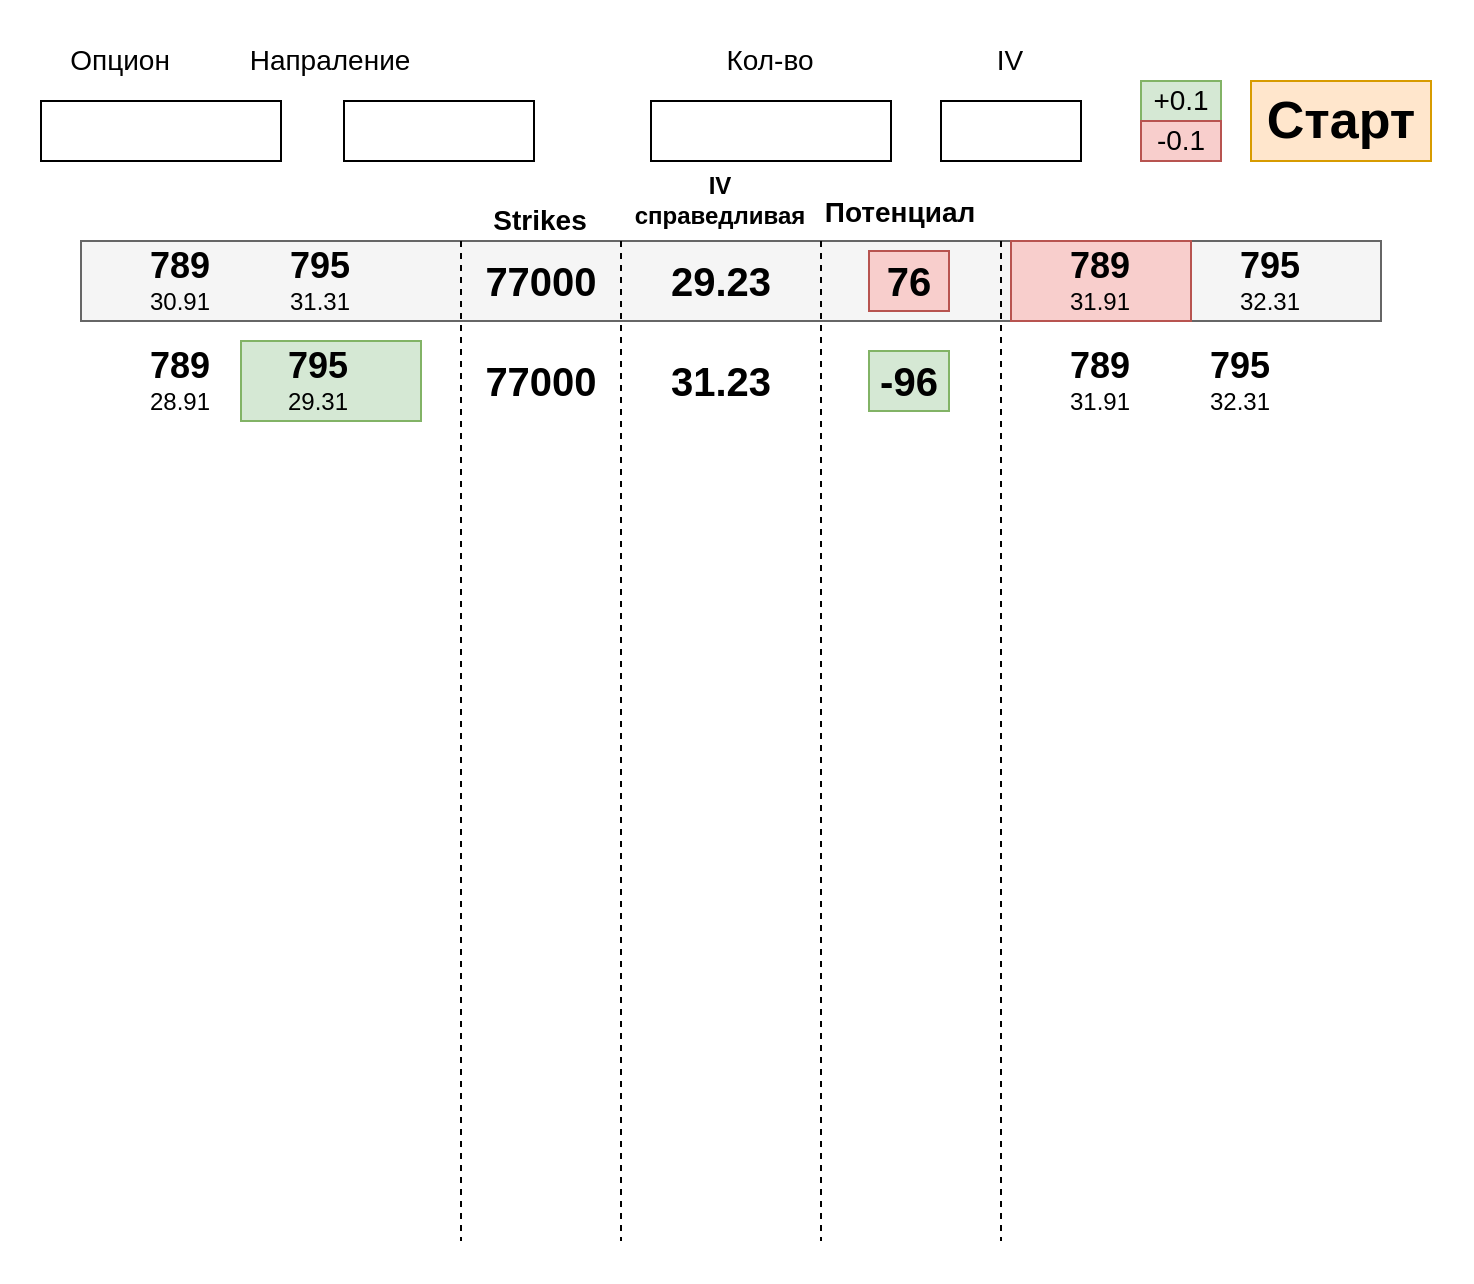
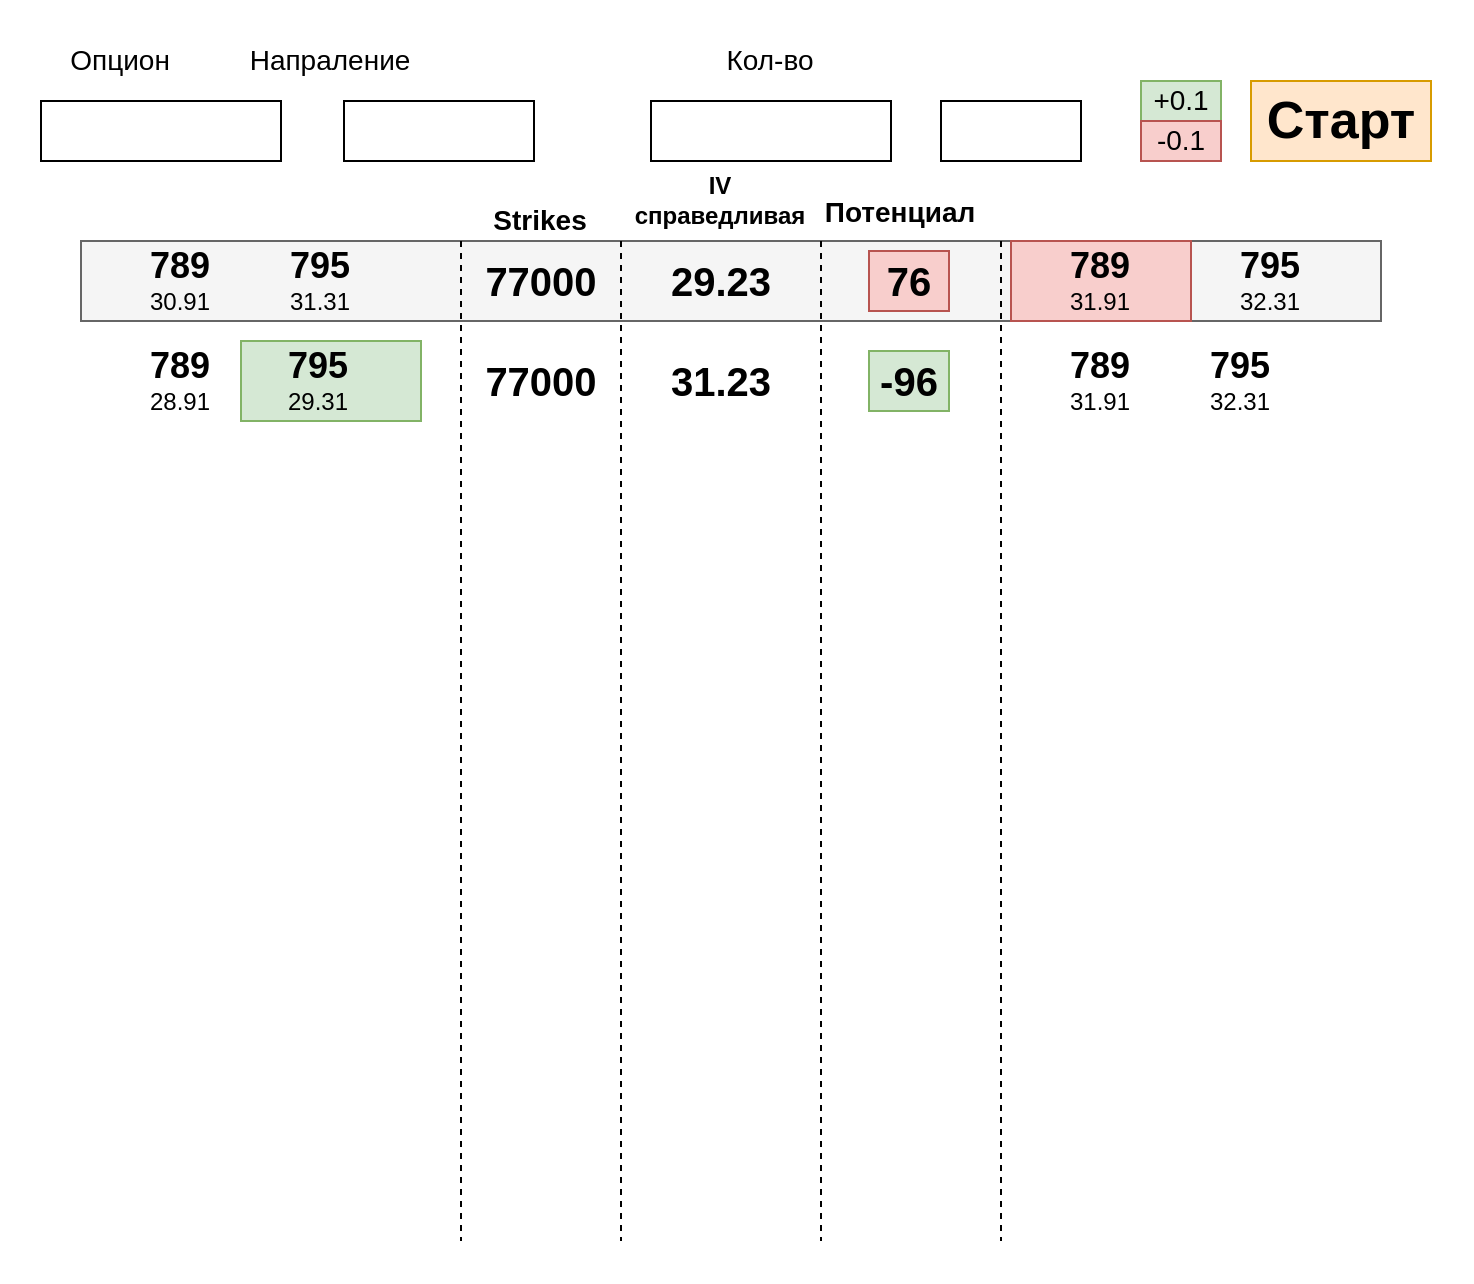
node "IV": removed
